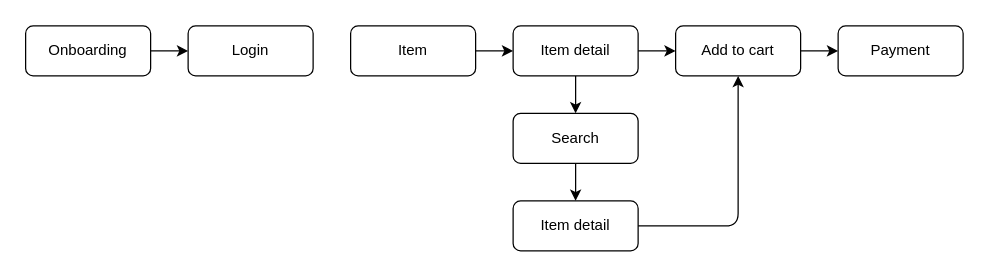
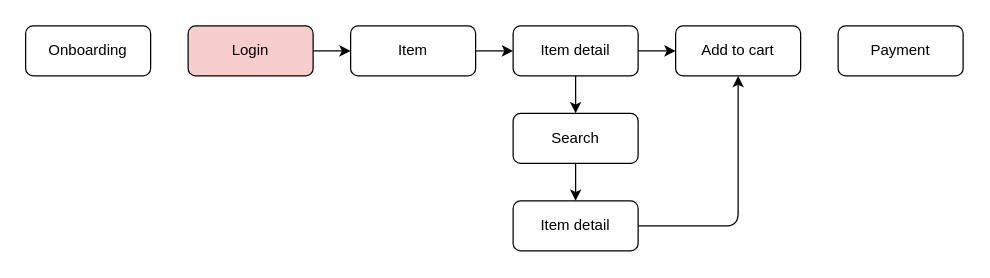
edge "Onboarding" -> "Login": removed
node "Login": fillcolor #ffffff -> #f8cecc
edge "Login" -> "Item": added
edge "Add to cart" -> "Payment": removed
